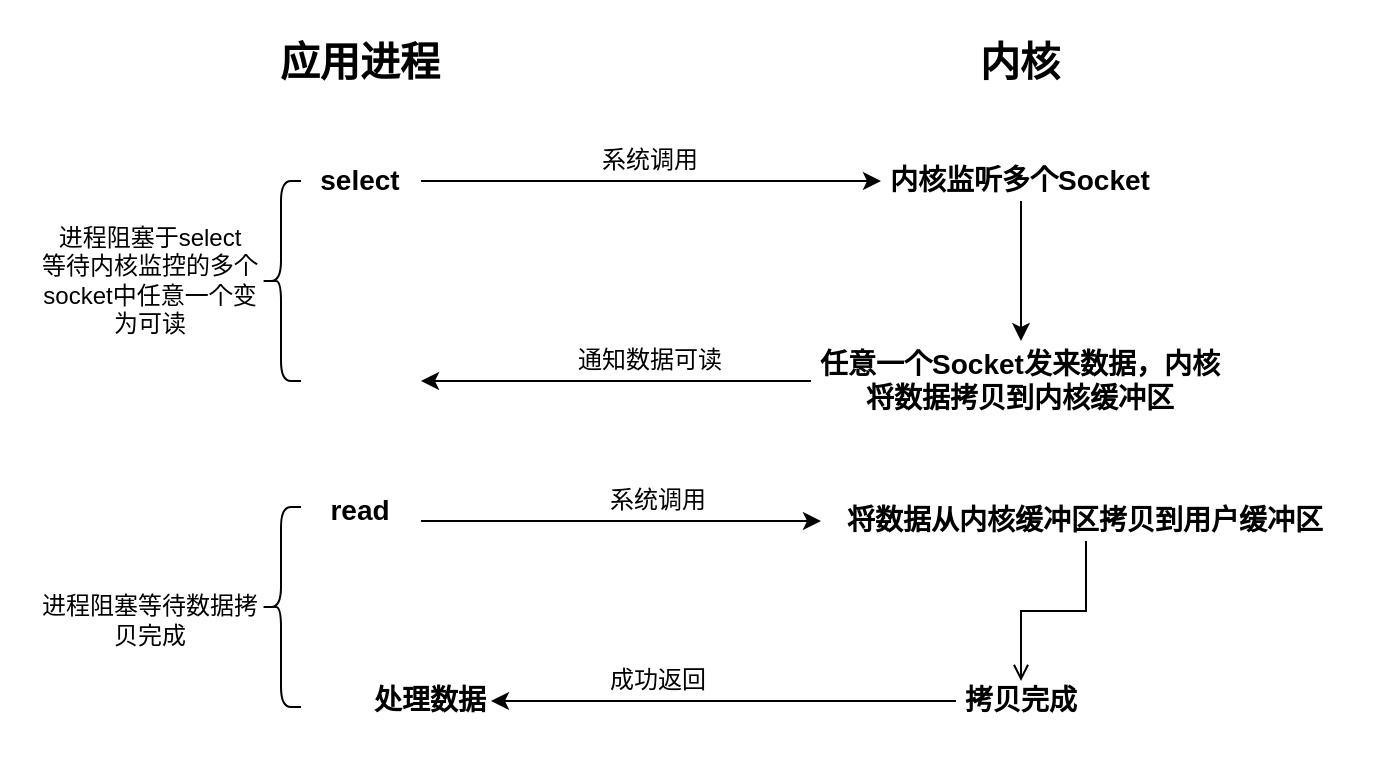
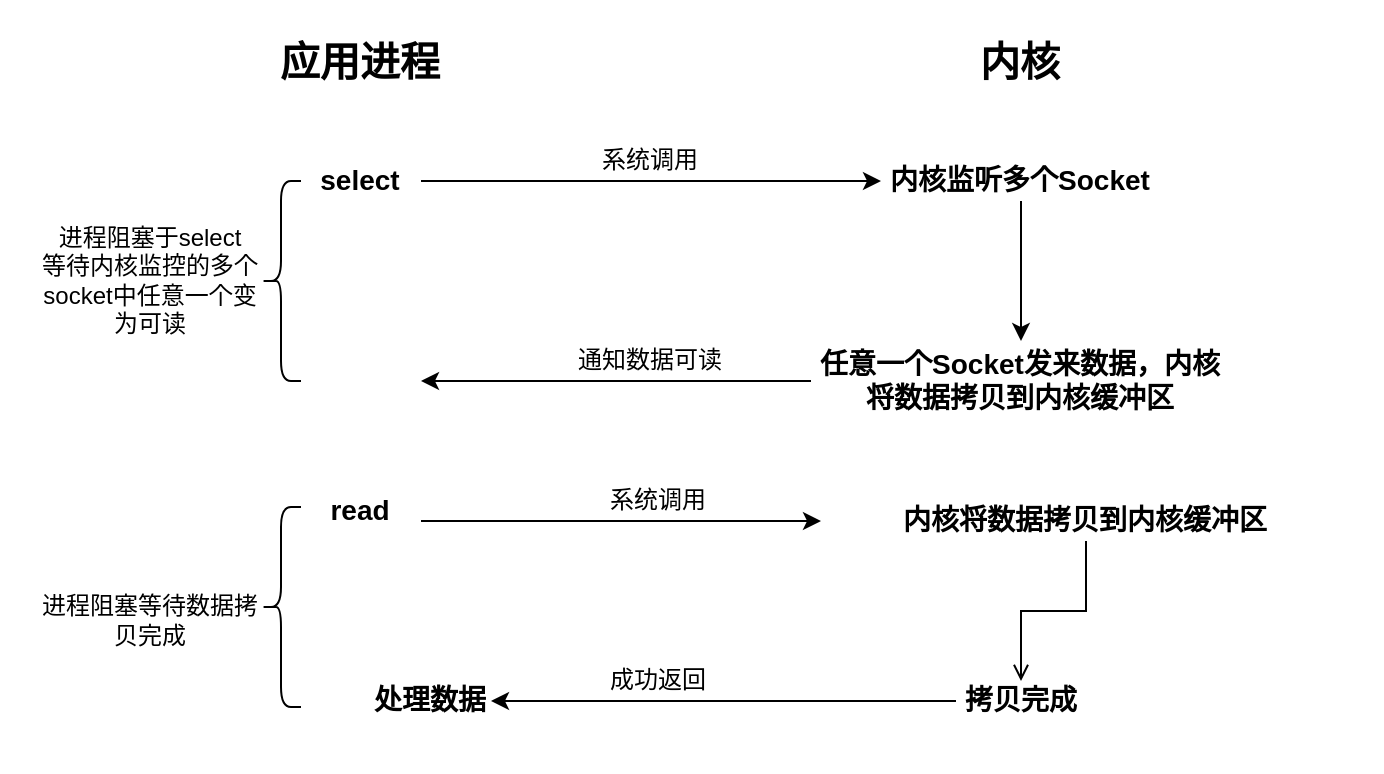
node "将数据从内核缓冲区拷贝到用户缓冲区": label "将数据从内核缓冲区拷贝到用户缓冲区" -> "内核将数据拷贝到内核缓冲区"
